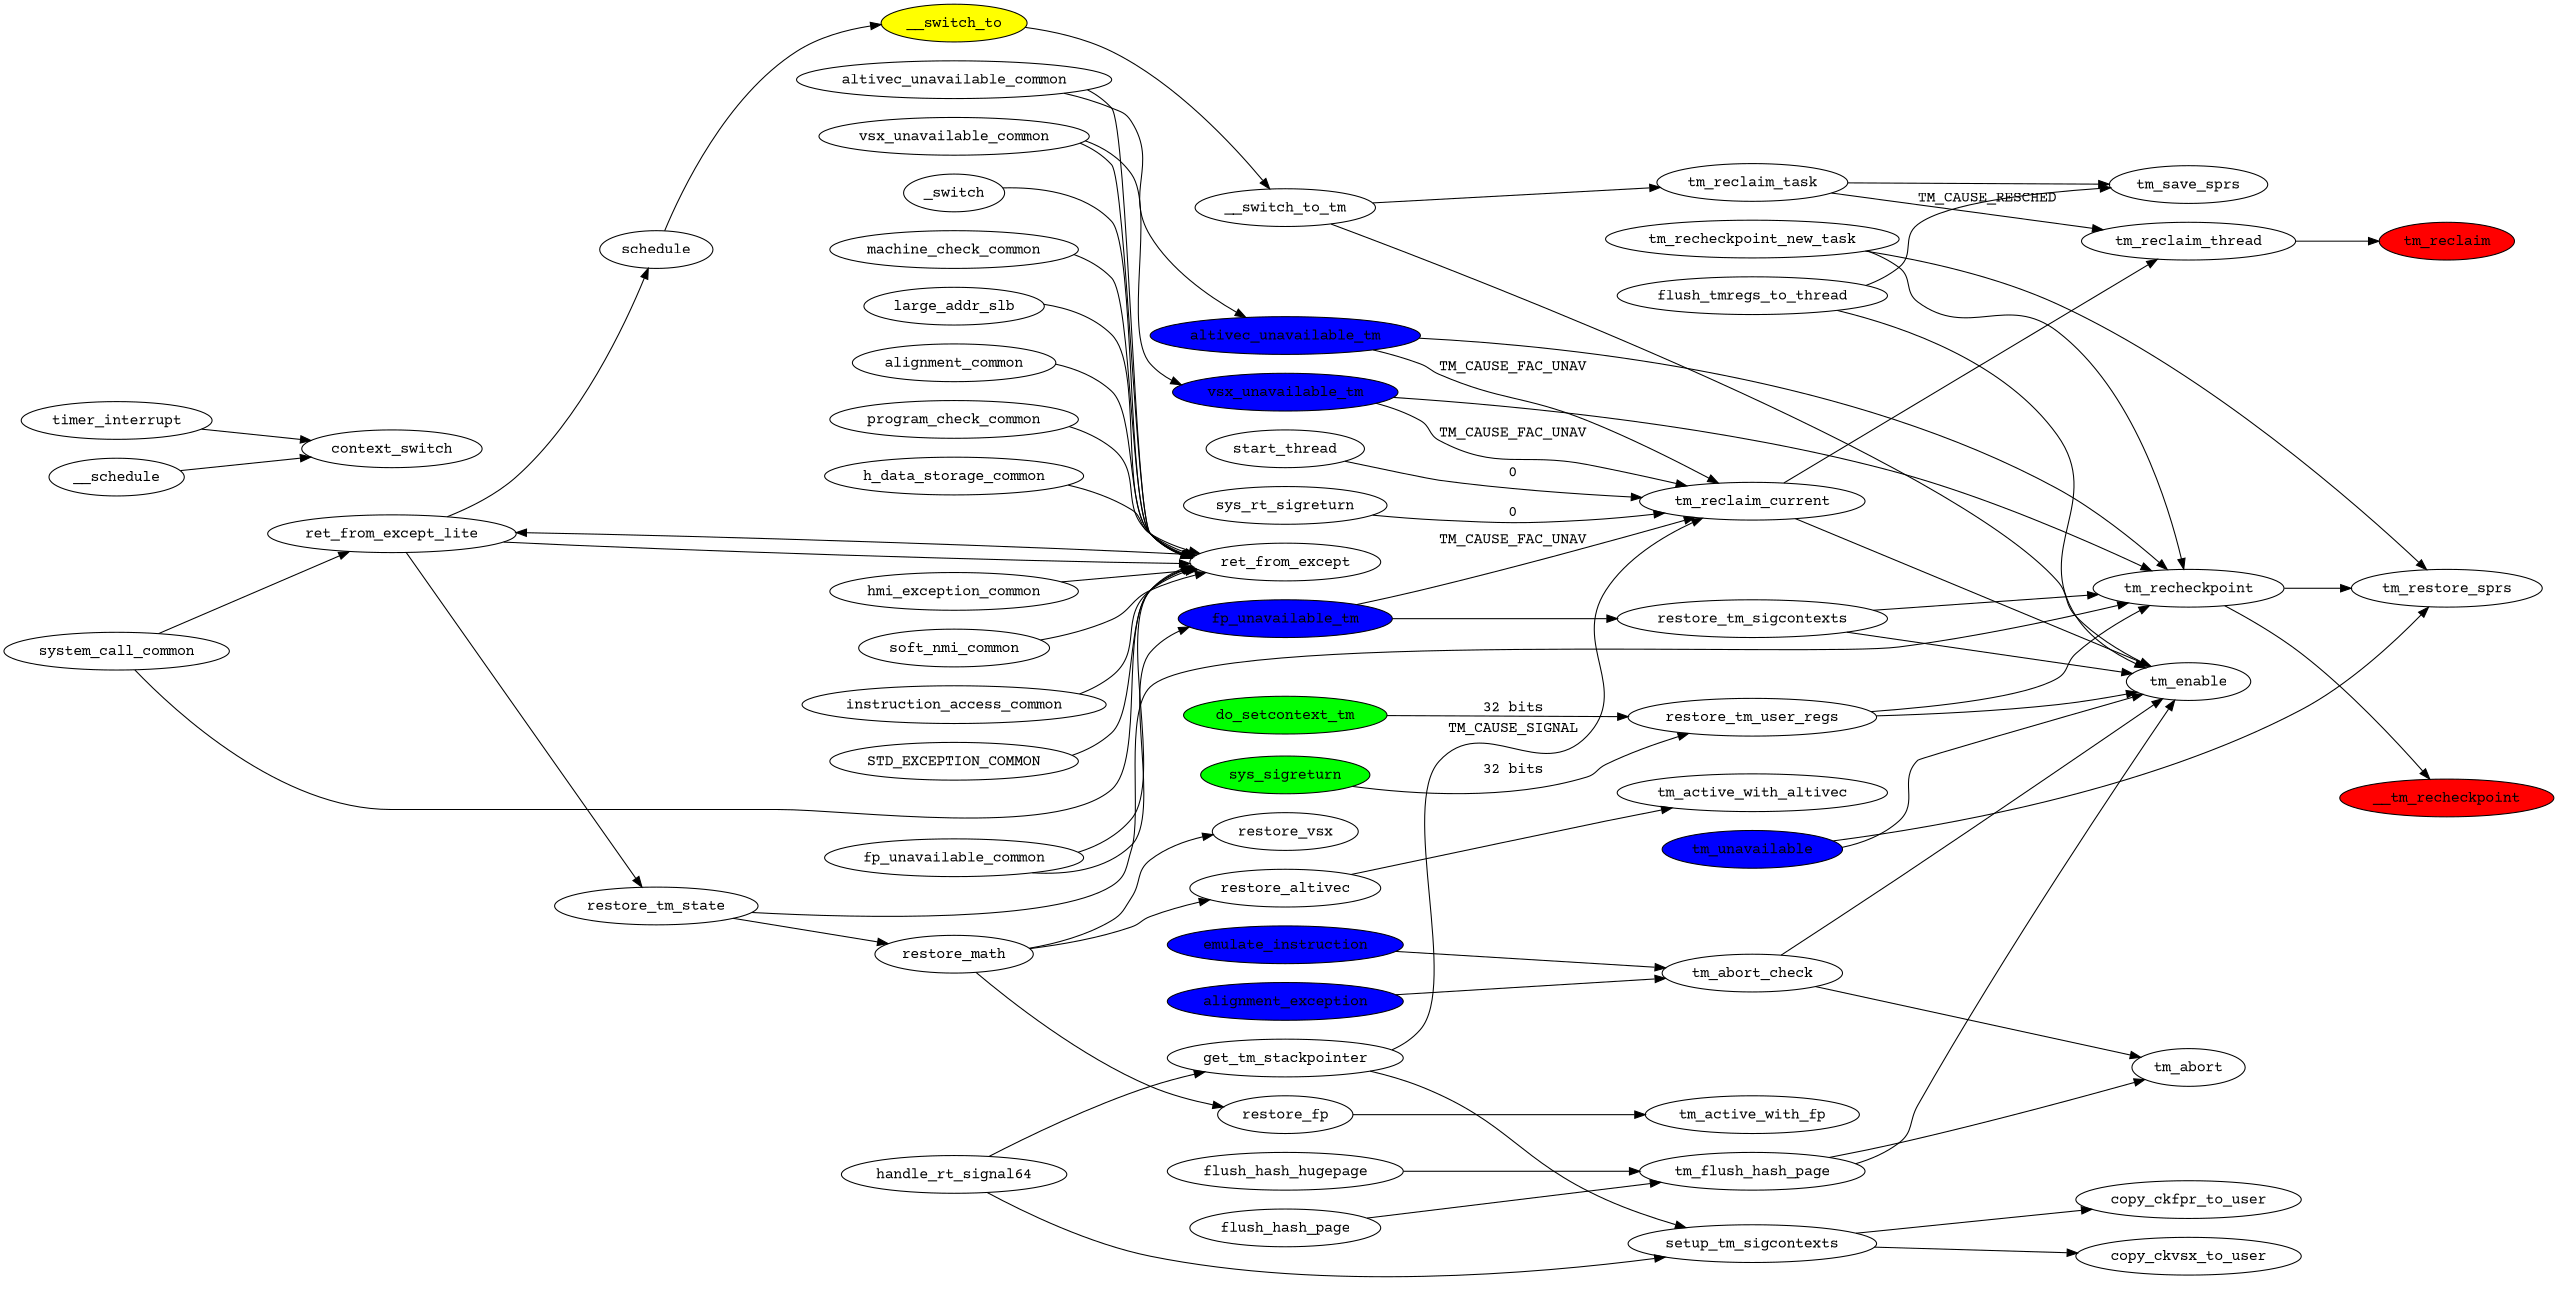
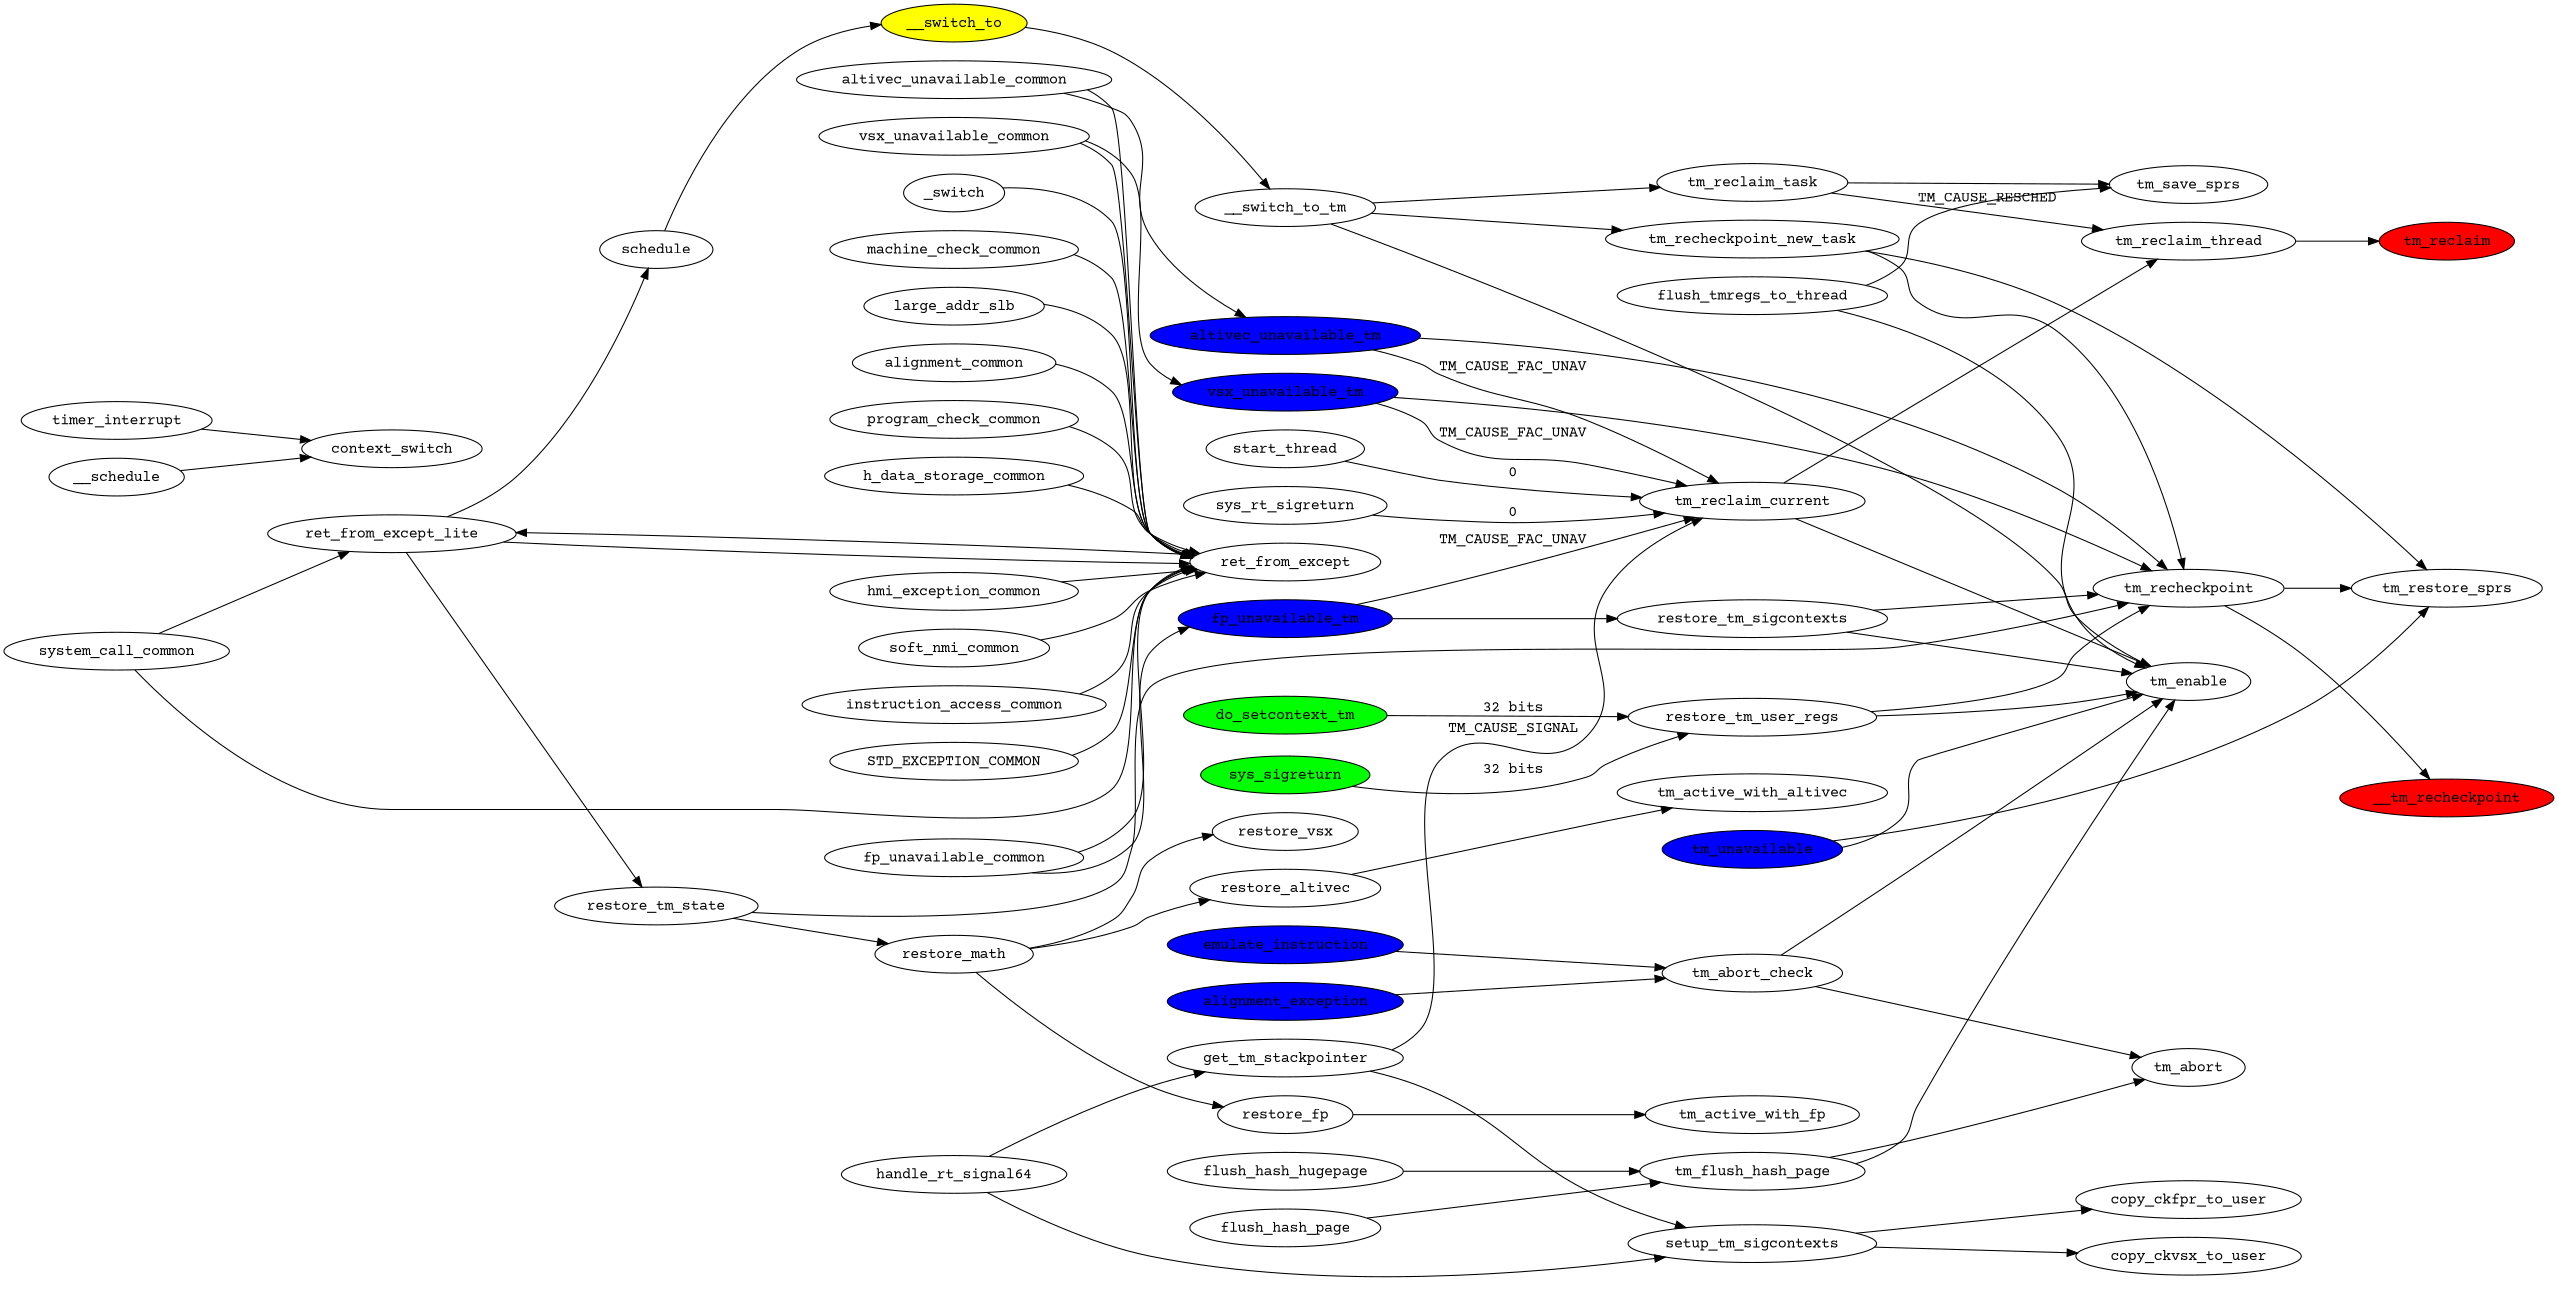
edge "__switch_to_tm" -> "tm_recheckpoint_new_task": added
